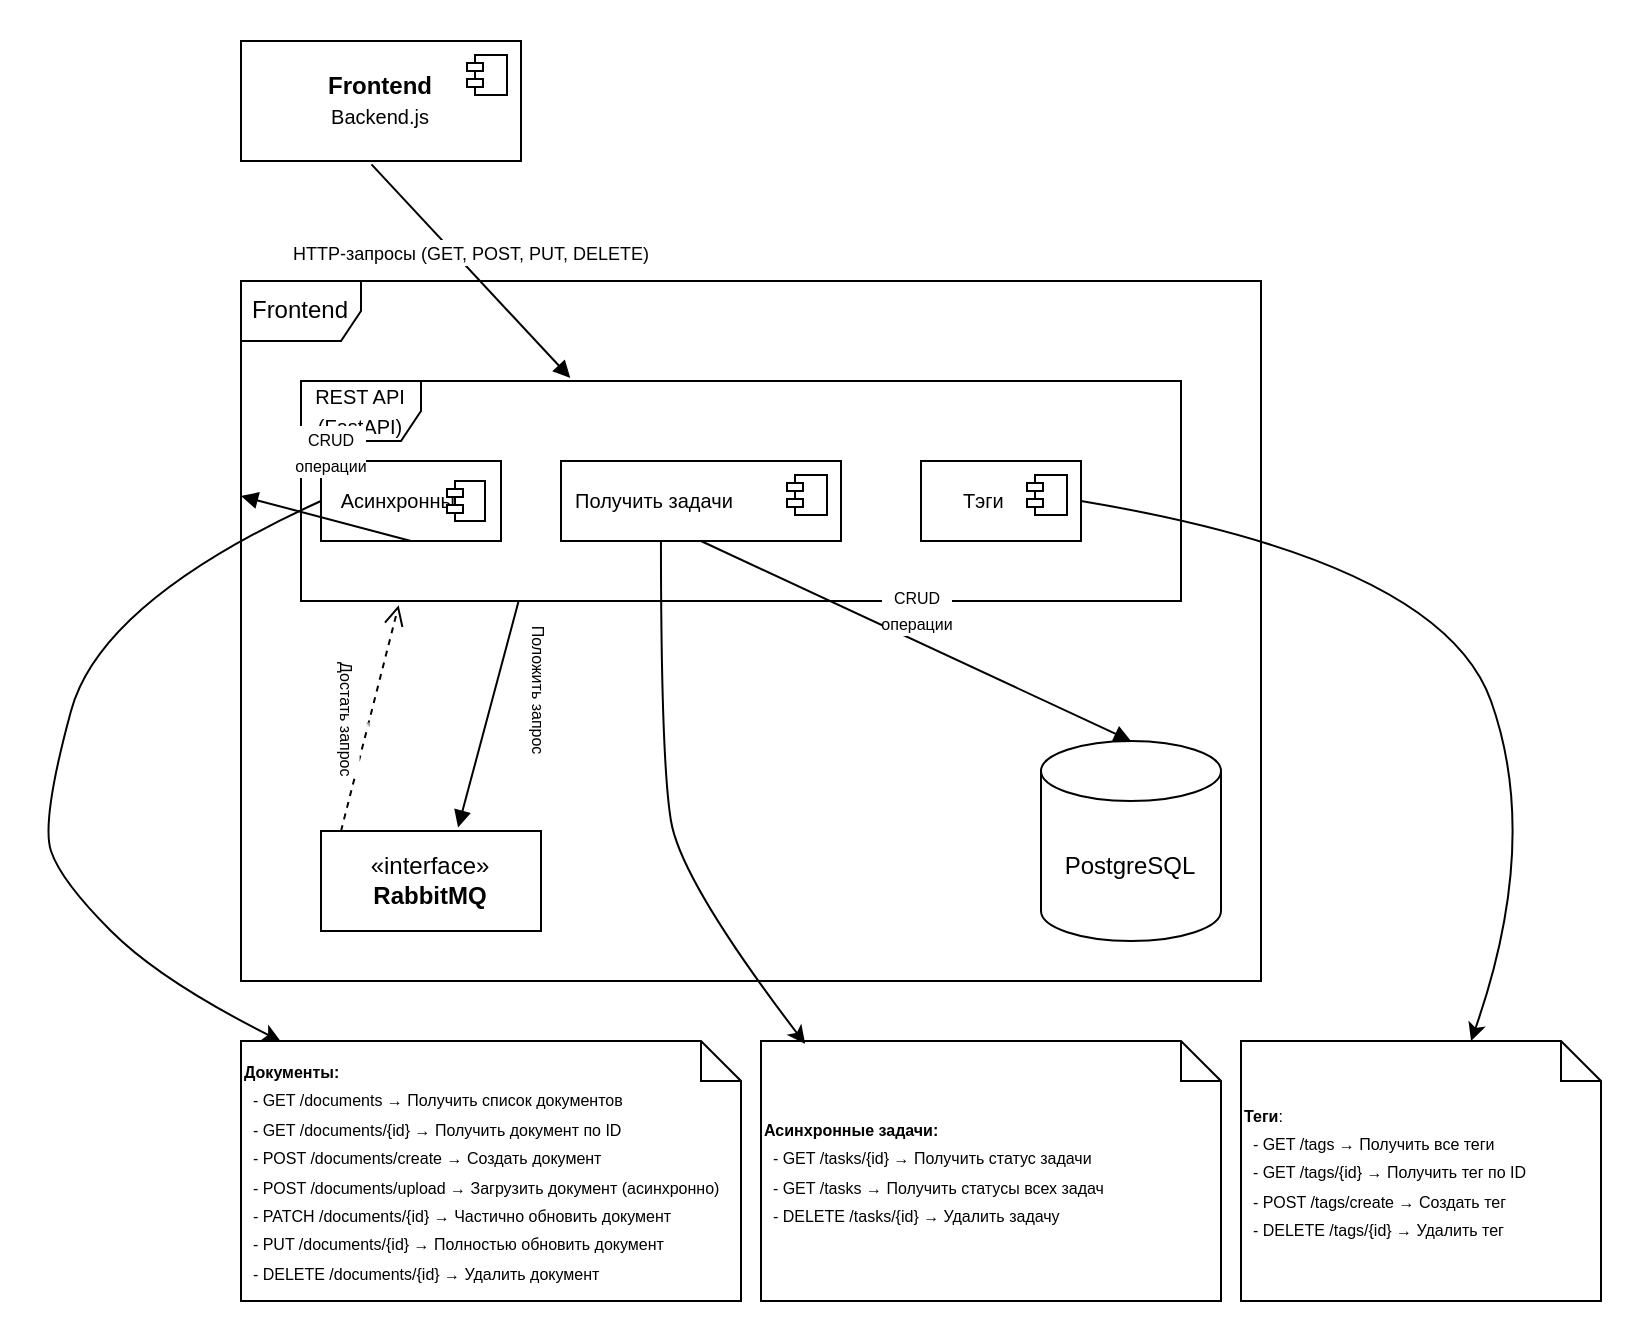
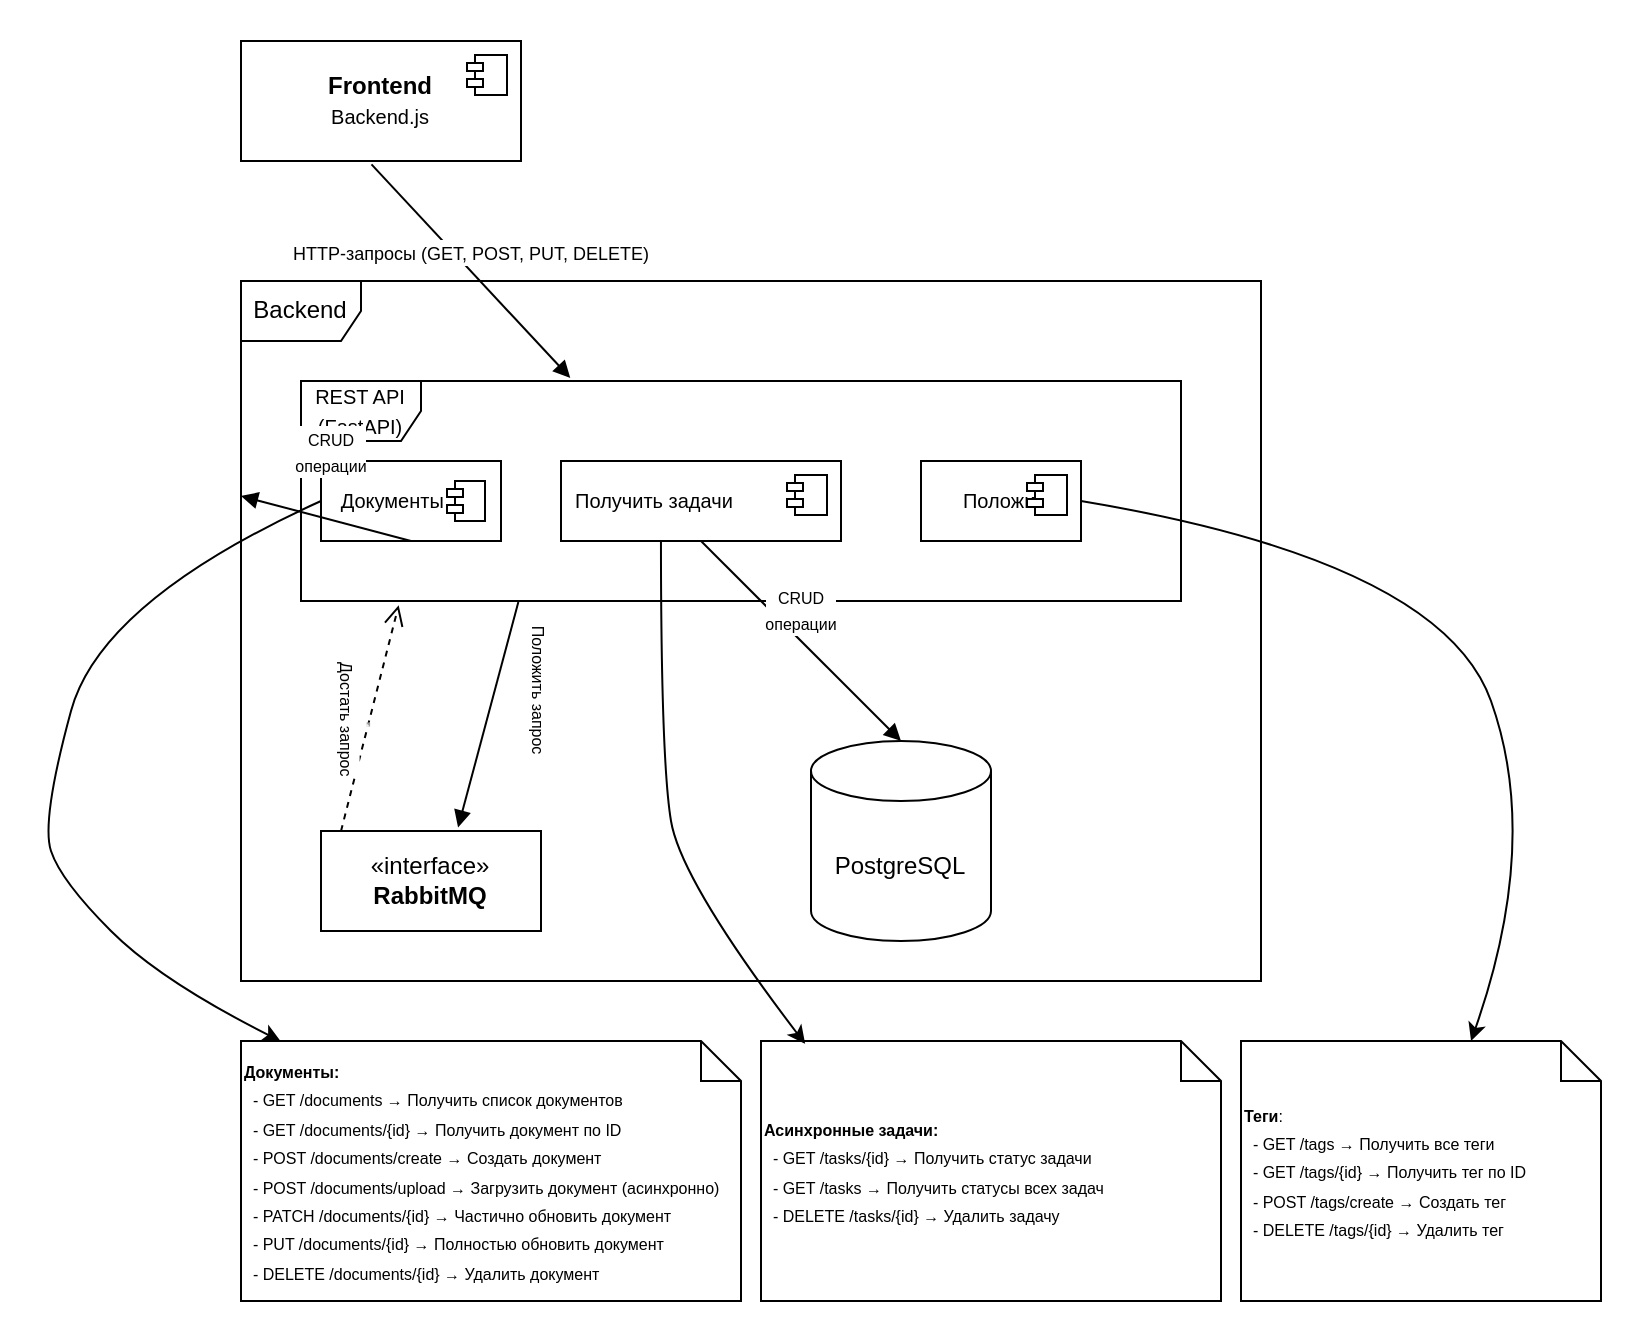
node "Frontend": label "Frontend" -> "Backend"
node "Асинхронные": label "Асинхронные" -> "Документы"
node "Тэги": label "Тэги" -> "Положить"
node "PostgreSQL": moved (1131, 841) -> (901, 841)
